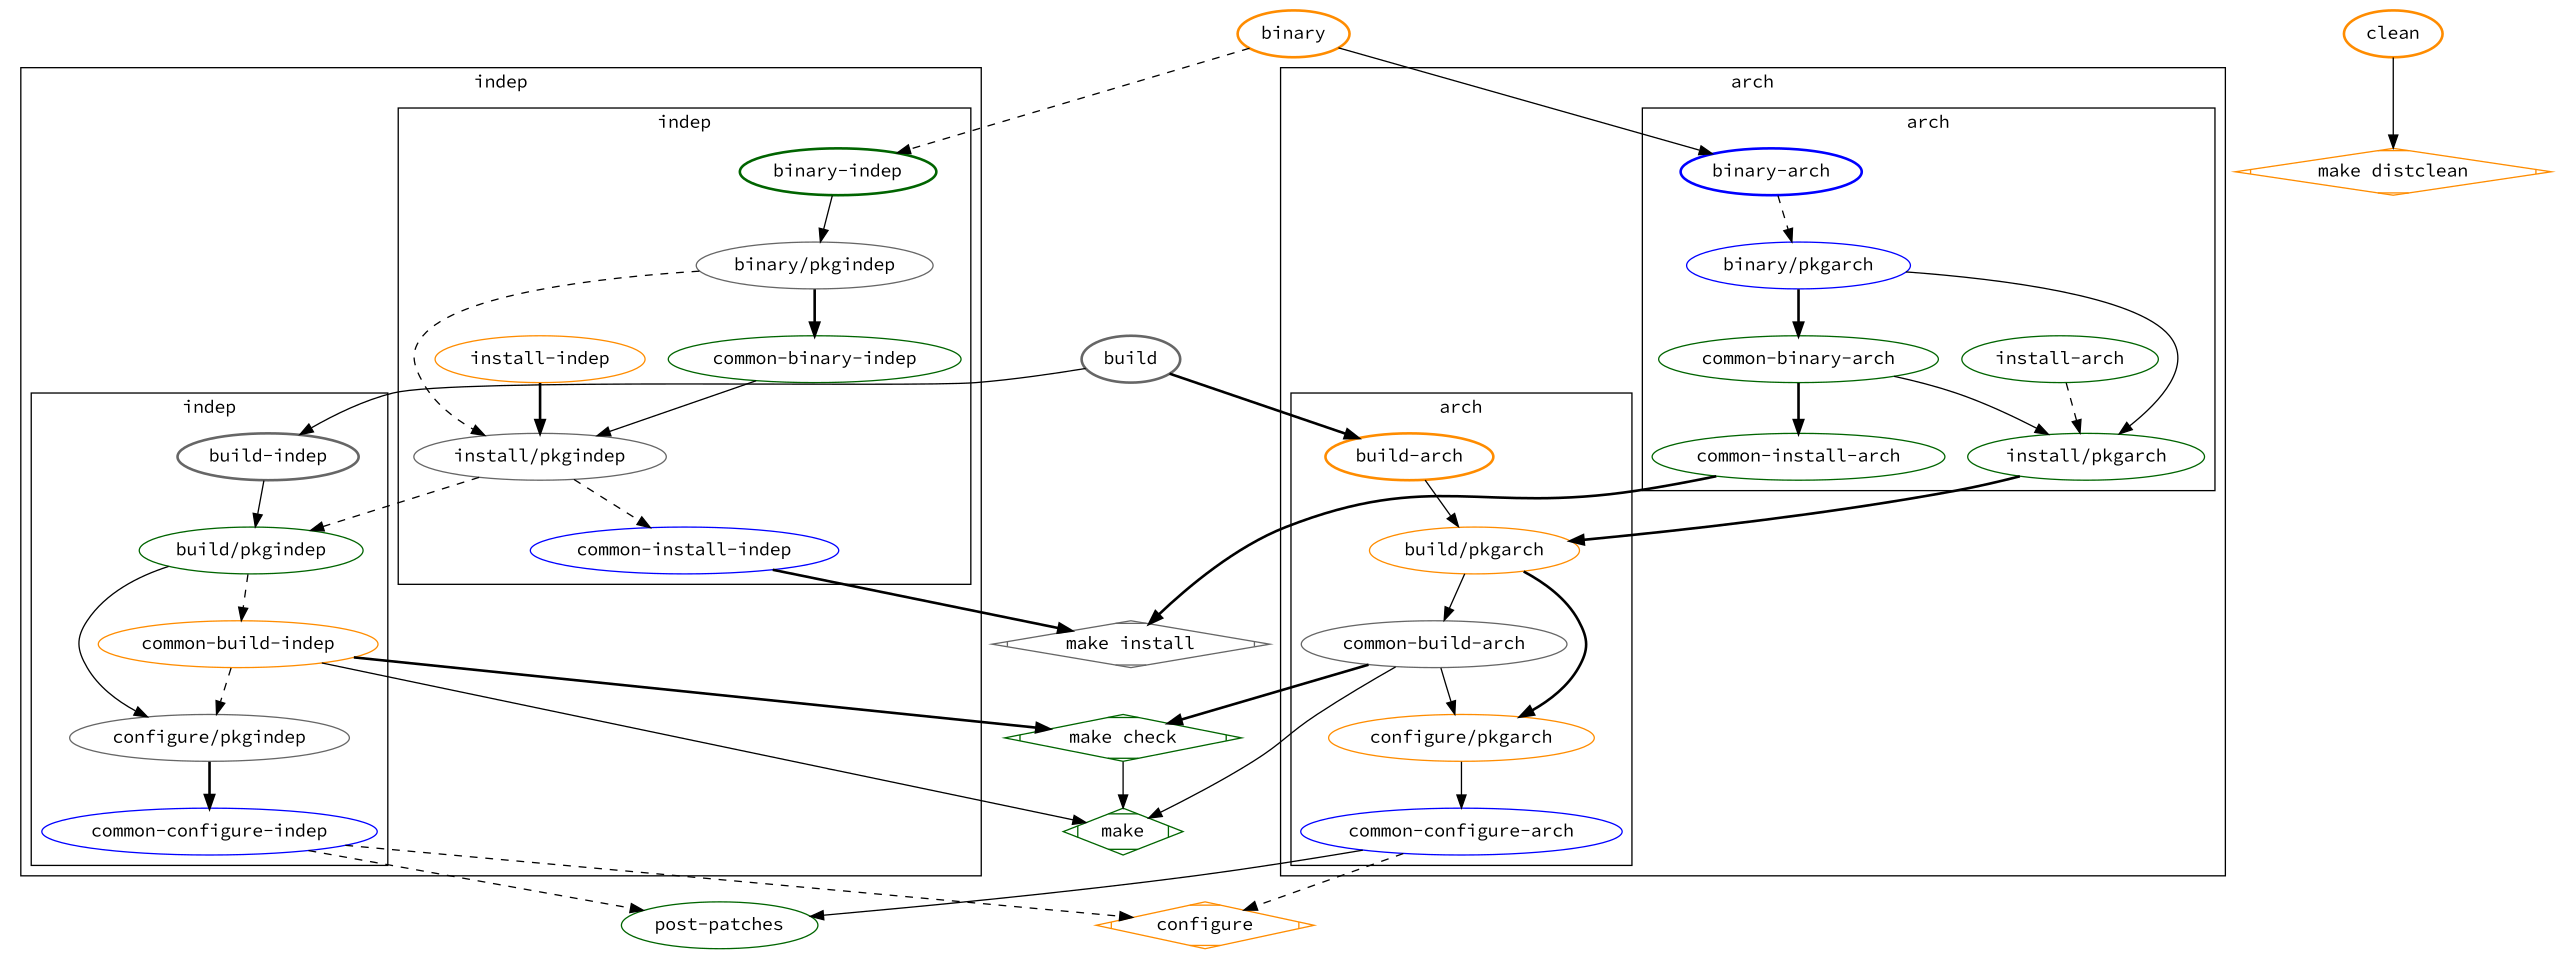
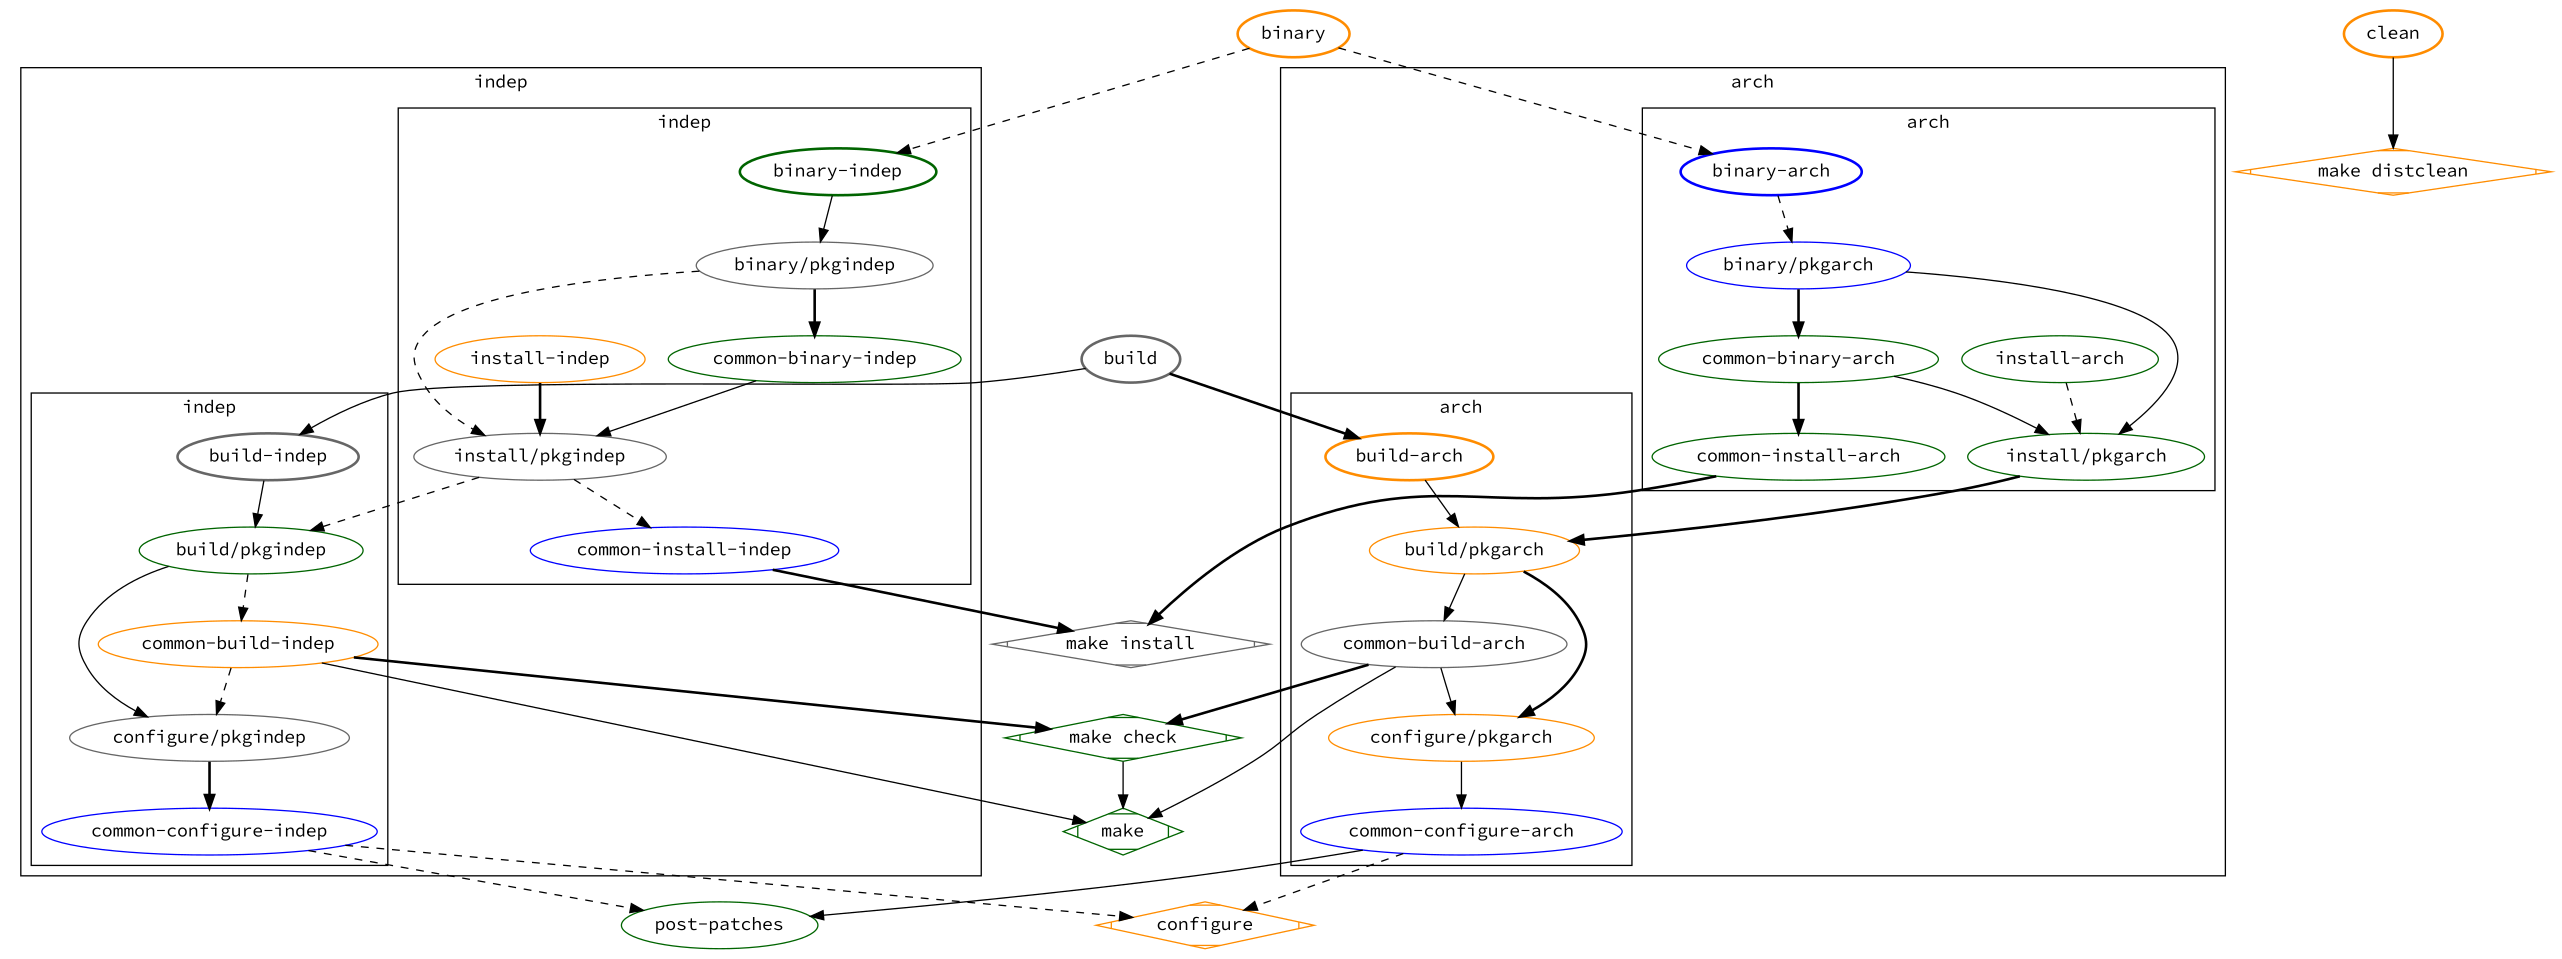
edge "binary" -> "binary-arch": style solid -> dashed
